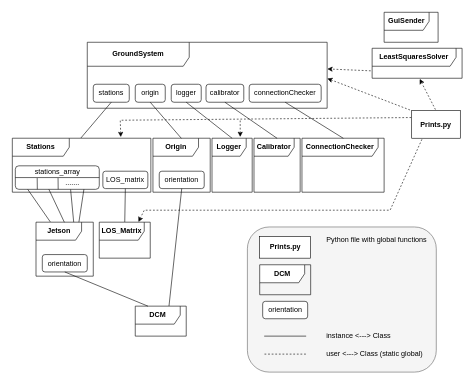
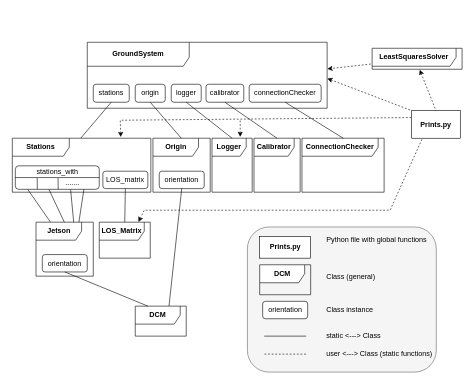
node "GuiSender": removed
node "LeastSquaresSolver": size 90x30 -> 90x21
node "stations_array": label "stations_array" -> "stations_with"
node "Class (general)": added
node "Class instance": added
node "instance <---> Class": label "instance <---> Class" -> "static <---> Class"
node "user <---> Class (static global)": label "user <---> Class (static global)" -> "user <---> Class (static functions)"
